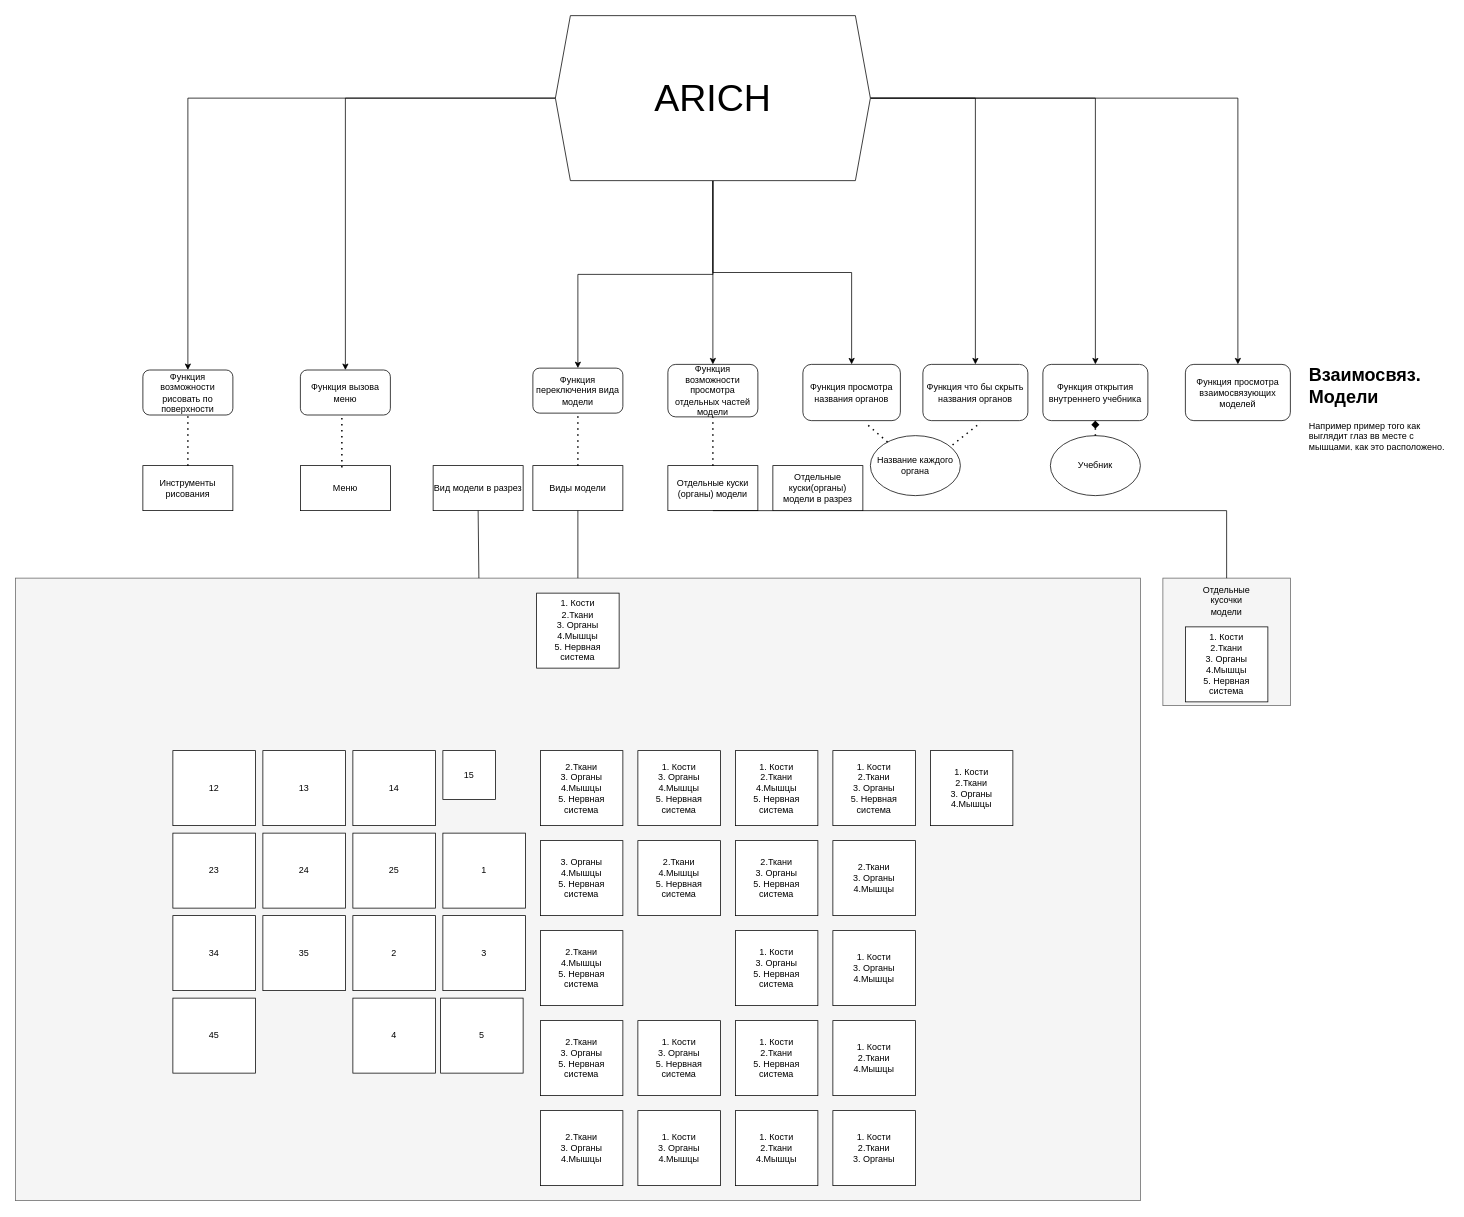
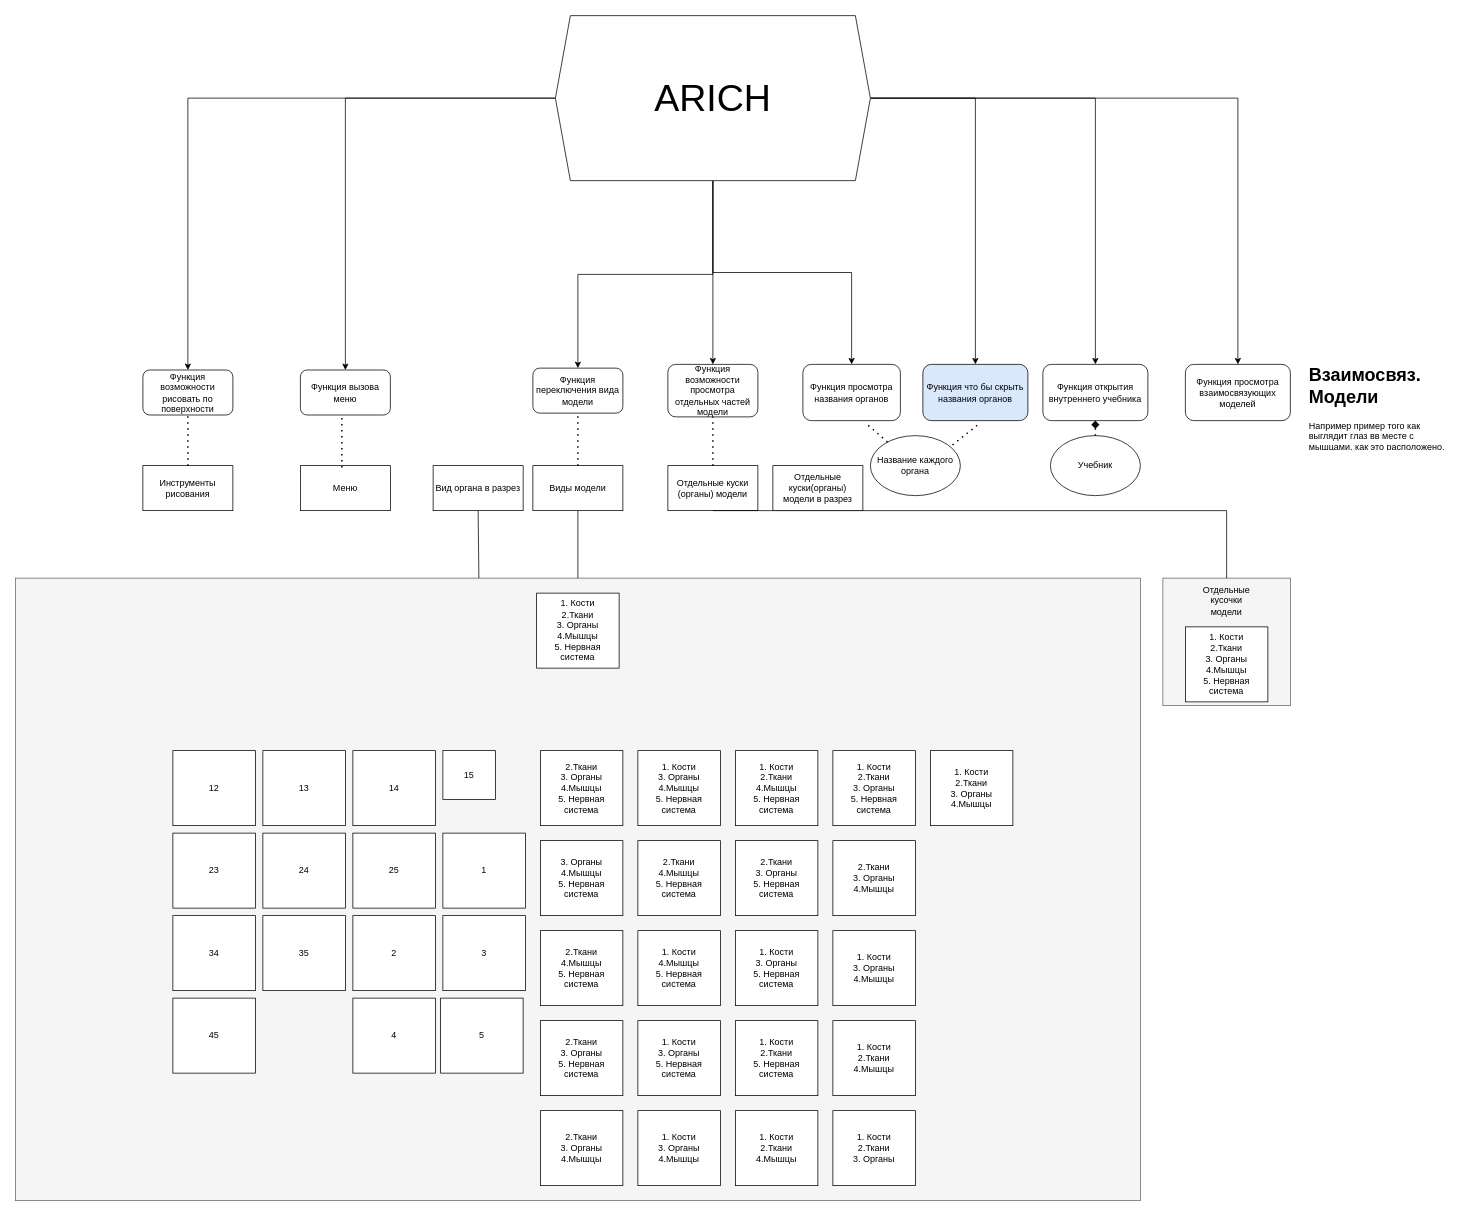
node "Функция что бы скрыть названия органов": fillcolor #ffffff -> #dae8fc
node "Вид модели в разрез": label "Вид модели в разрез" -> "Вид органа в разрез"
node "1. Кости 4.Мышцы5. Нервная система": added
